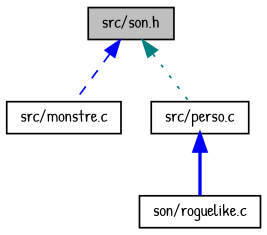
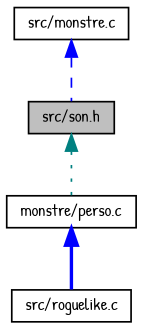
edge "src/monstre.c" -> "src/son.h": reversed
node "src/perso.c": label "src/perso.c" -> "monstre/perso.c"
node "son/roguelike.c": label "son/roguelike.c" -> "src/roguelike.c"
